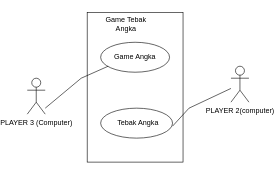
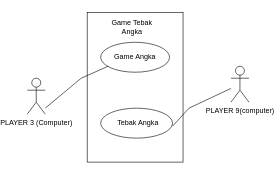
node "Game Tebak Angka": moved (126, 24) -> (132, 27)
node "PLAYER 2(computer)": label "PLAYER 2(computer)" -> "PLAYER 9(computer)"
